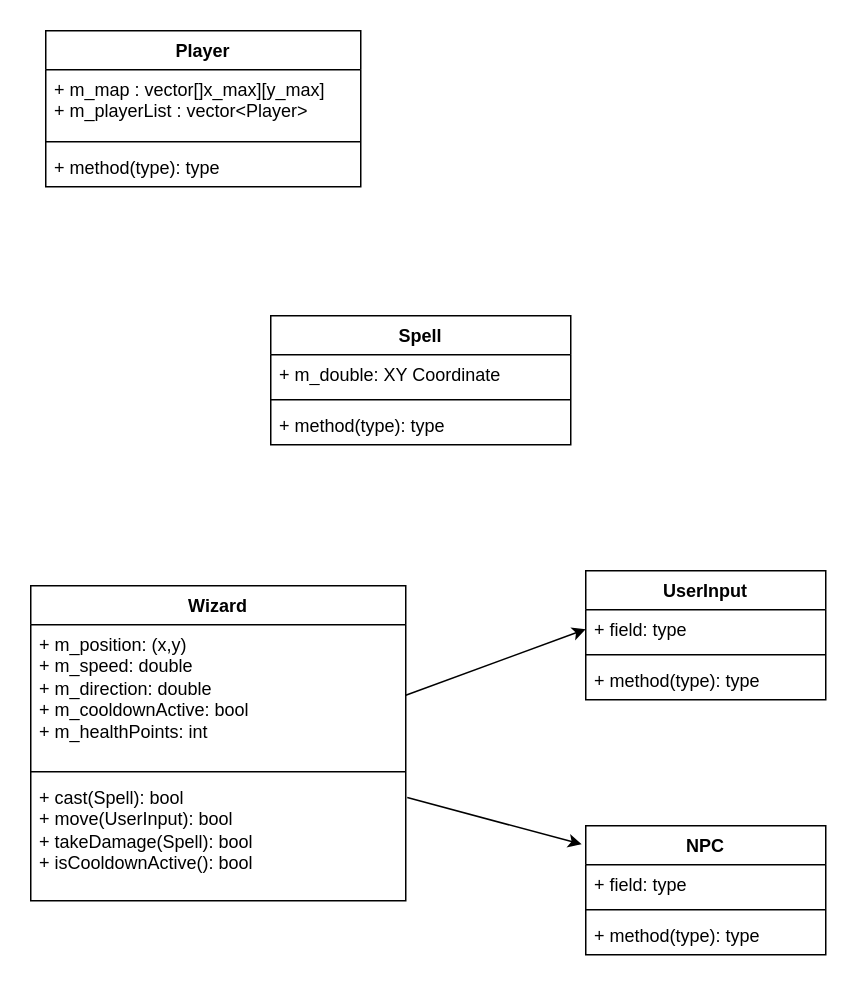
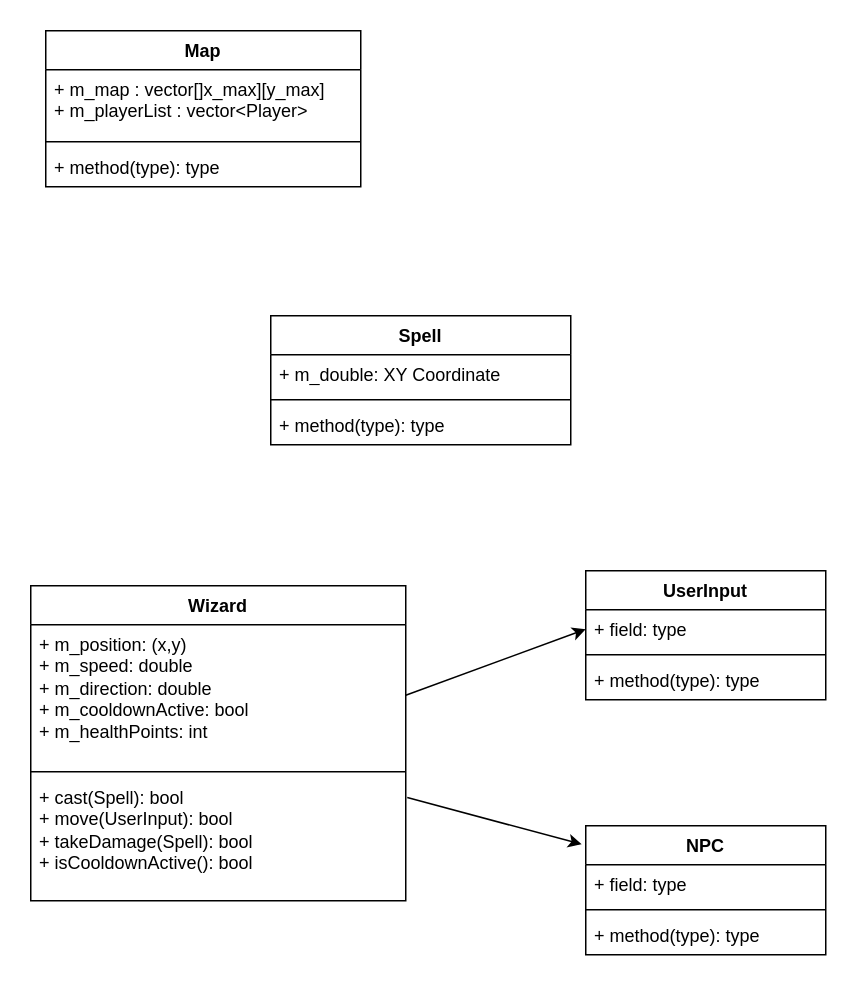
node "Player": label "Player" -> "Map"
